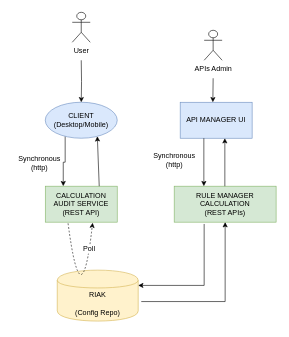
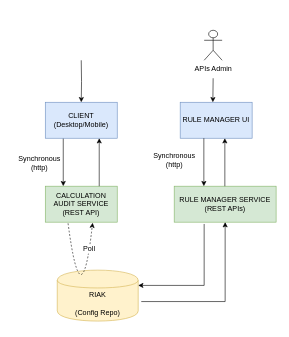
node "User": removed
node "CLIENT (Desktop/Mobile)": shape ellipse -> rectangle
node "API MANAGER UI": label "API MANAGER UI" -> "RULE MANAGER UI"
node "RULE MANAGER CALCULATION (REST APIs)": label "RULE MANAGER CALCULATION (REST APIs)" -> "RULE MANAGER SERVICE (REST APIs)"
